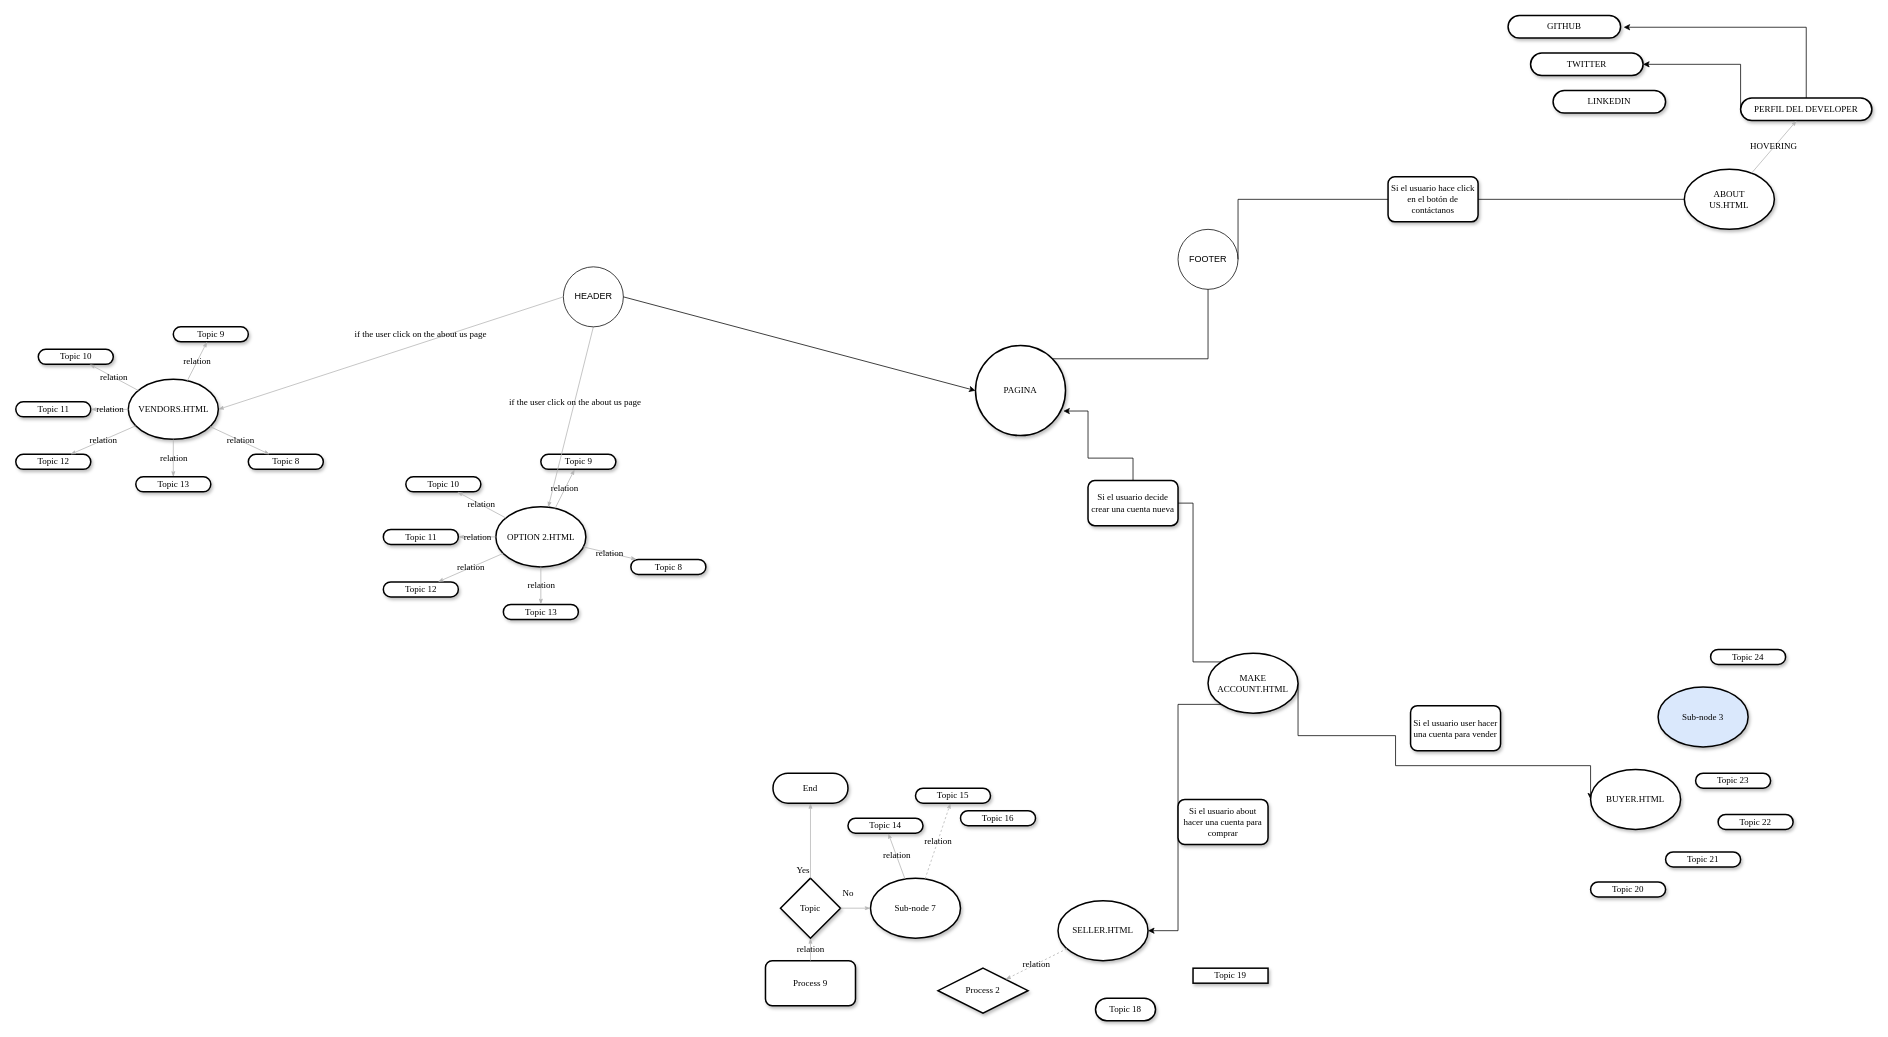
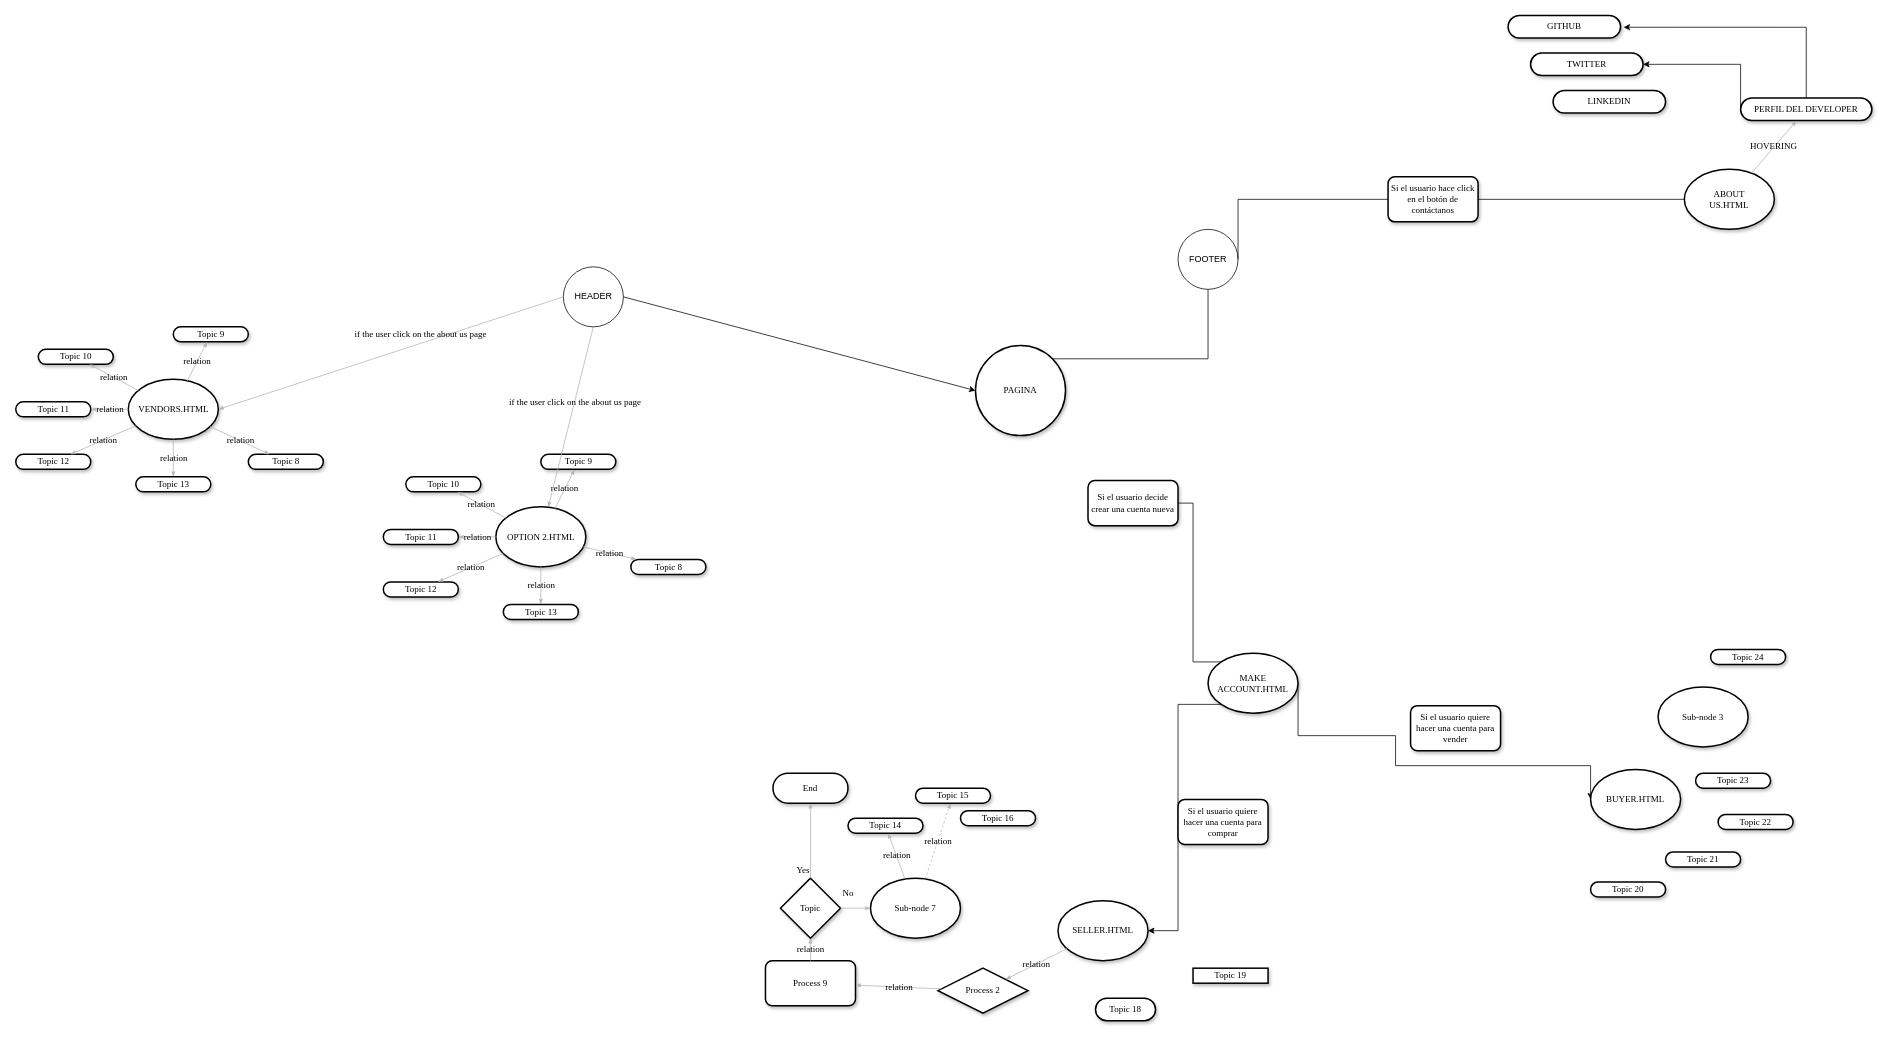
edge "Si el usuario decide crear una cuenta nueva" -> "PAGINA": removed
node "Sub-node 3": fillcolor #dae8fc -> #ffffff
node "Si el usuario user hacer una cuenta para vender": label "Si el usuario user hacer una cuenta para vender" -> "Si el usuario quiere hacer una cuenta para vender"
node "Si el usuario about hacer una cuenta para comprar": label "Si el usuario about hacer una cuenta para comprar" -> "Si el usuario quiere hacer una cuenta para comprar"
edge "SELLER.HTML" -> "Process 2": style dashed -> solid
edge "Process 2" -> "Process 9": added, label "relation"
